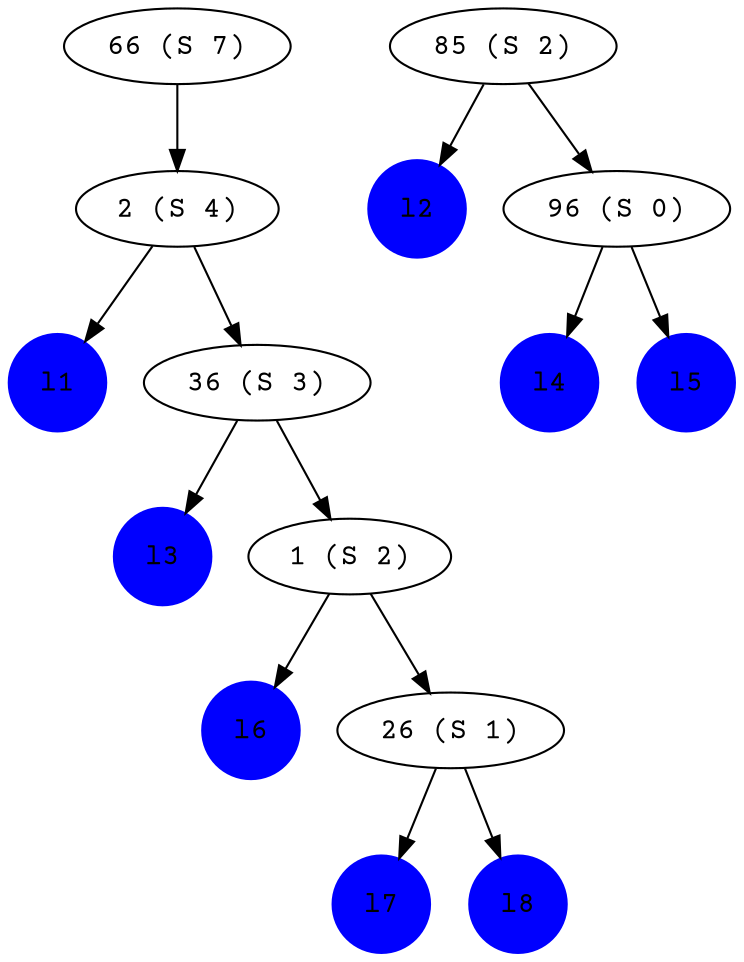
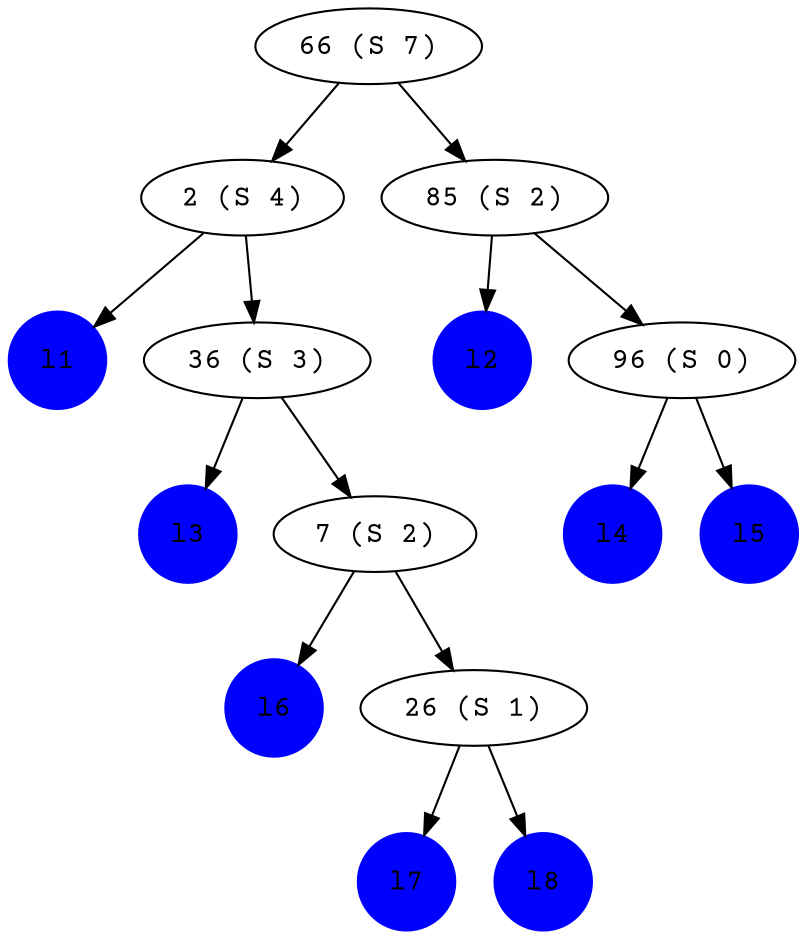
edge "66 (S 7)" -> "85 (S 2)": added
node "1 (S 2)": label "1 (S 2)" -> "7 (S 2)"
